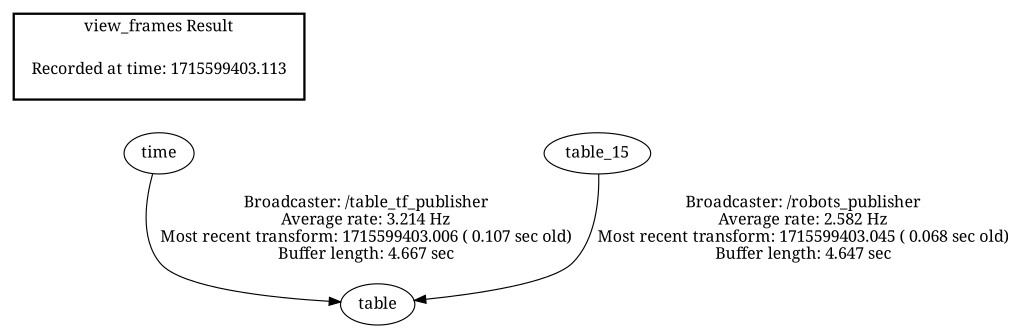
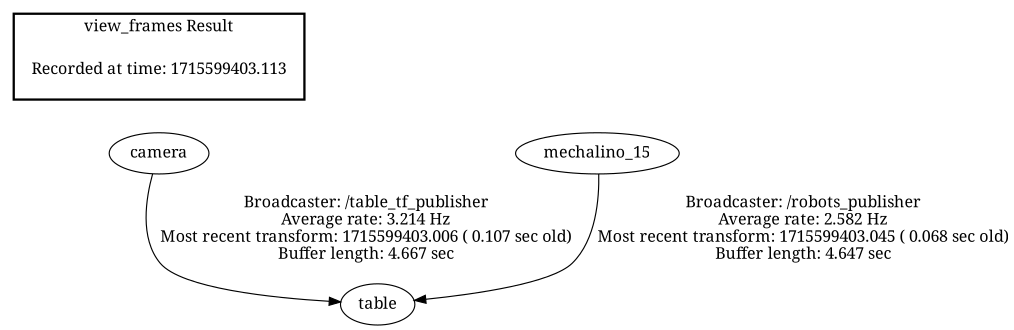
node "time": label "time" -> "camera"
node "table_15": label "table_15" -> "mechalino_15"
